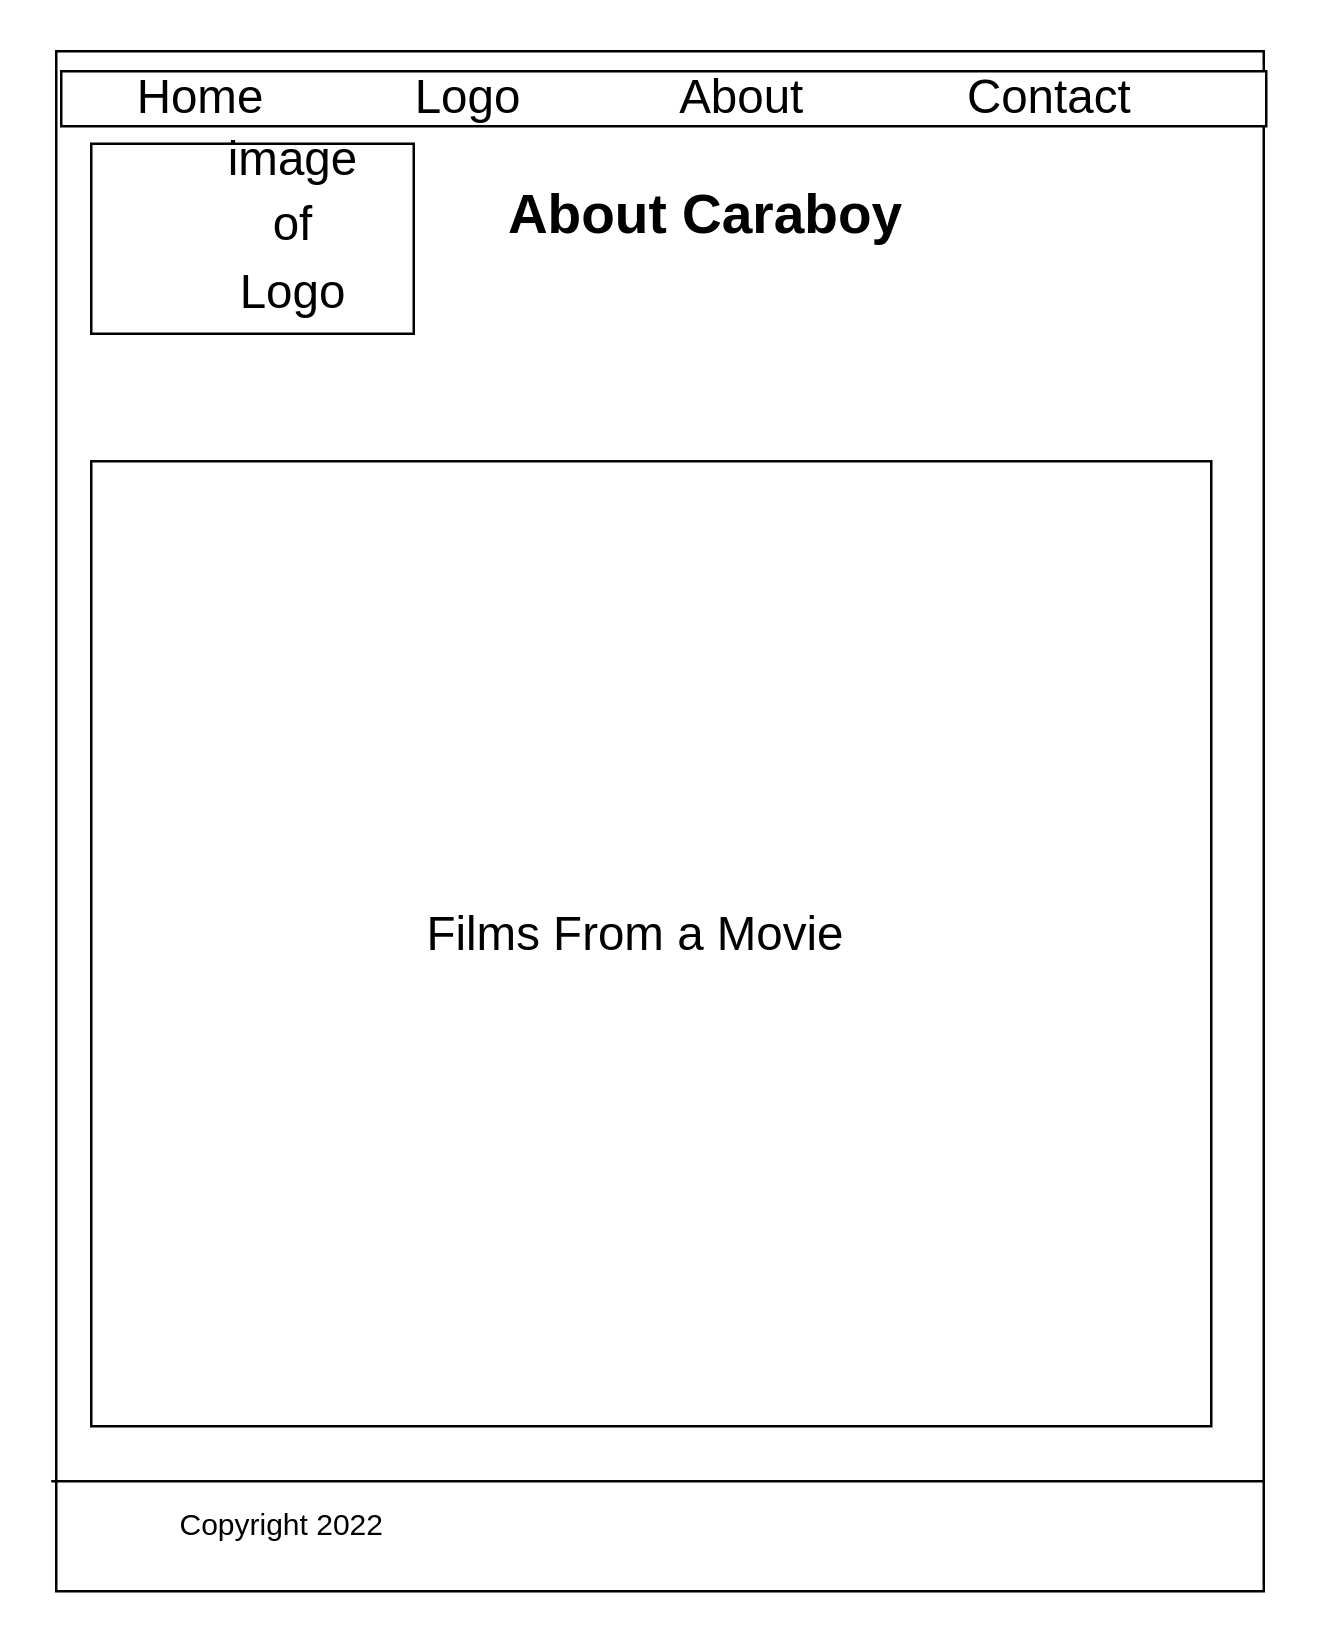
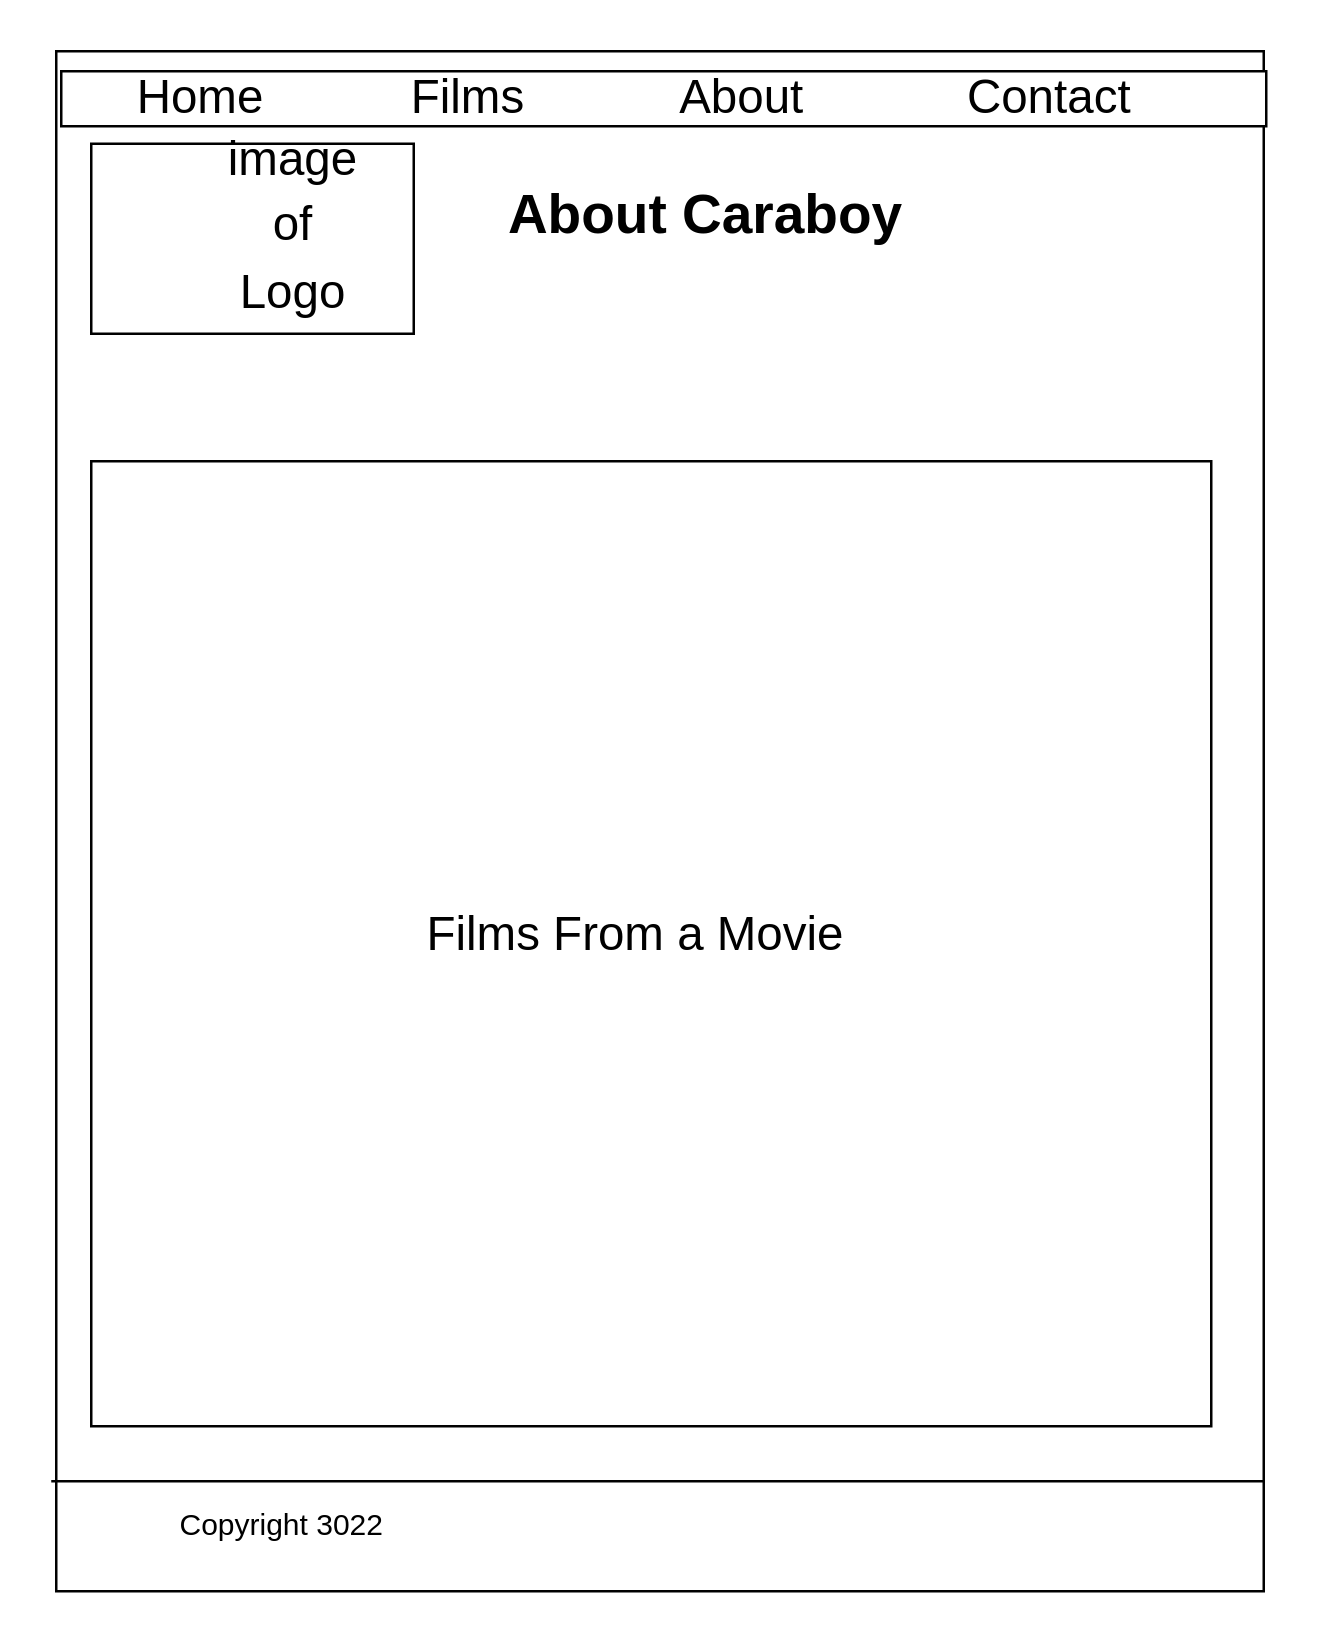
node "Logo": label "Logo" -> "Films"
node "Copyright 2022": label "Copyright 2022" -> "Copyright 3022"
